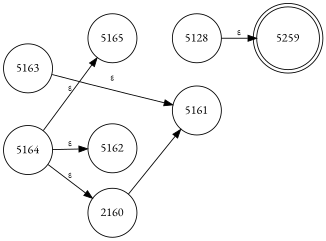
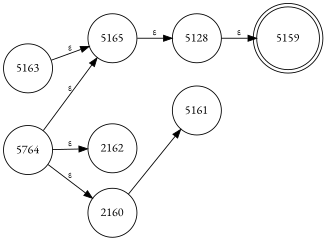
edge "5165" -> "5128": added, label "ε"
node "5259": label "5259" -> "5159"
edge "5163" -> "5161": now "5163" -> "5165"
node "5162": label "5162" -> "2162"
node "5164": label "5164" -> "5764"
